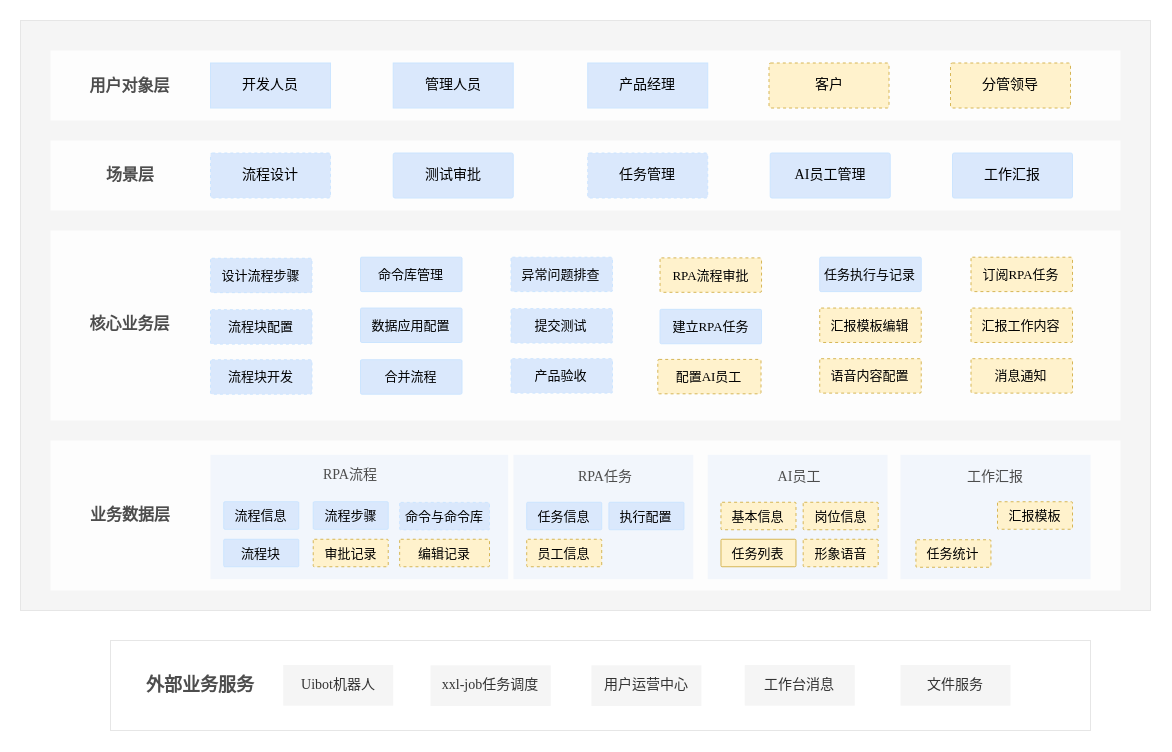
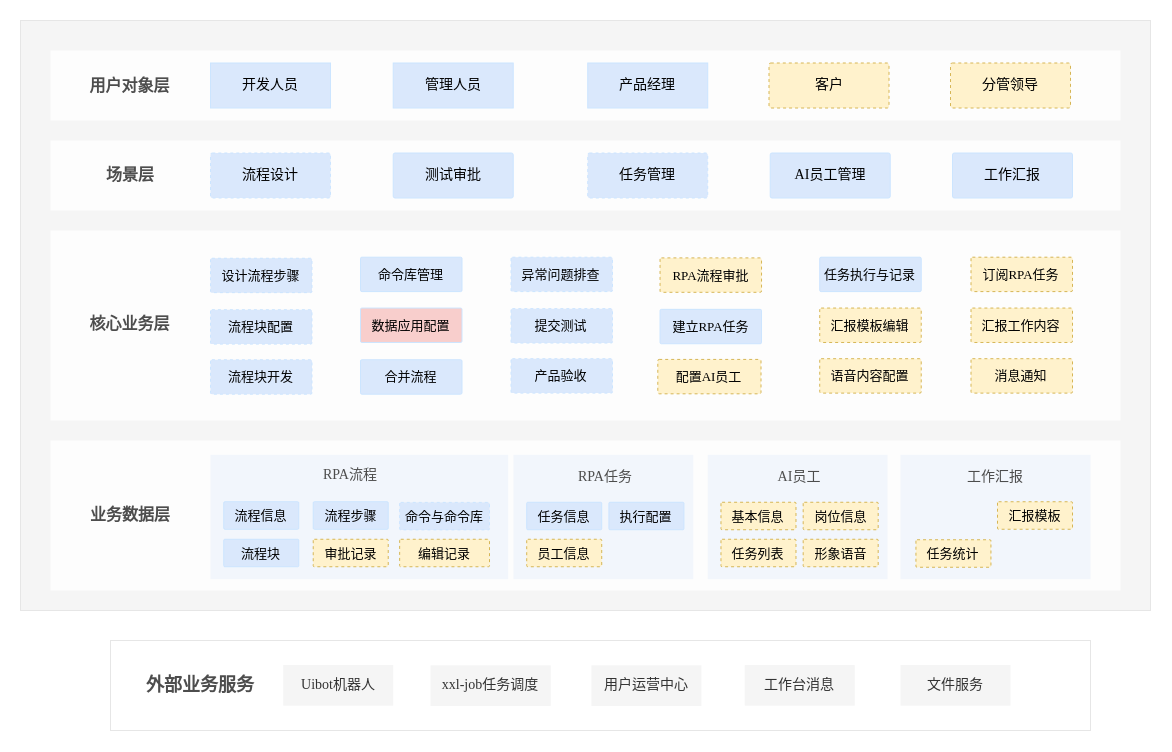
node "数据应用配置": fillcolor #dae8fc -> #f8cecc
node "任务列表": style solid -> dashed
